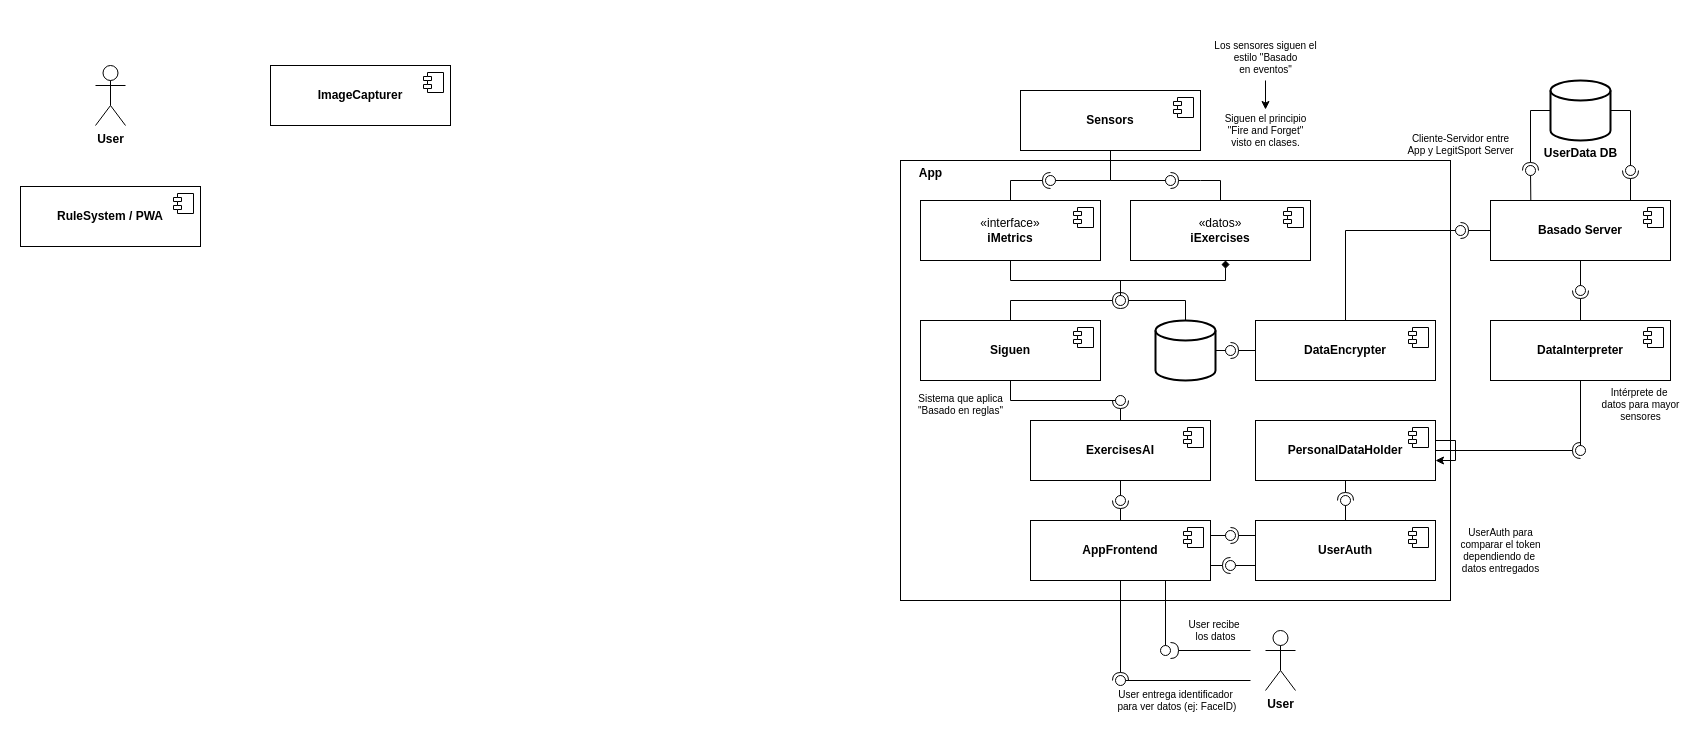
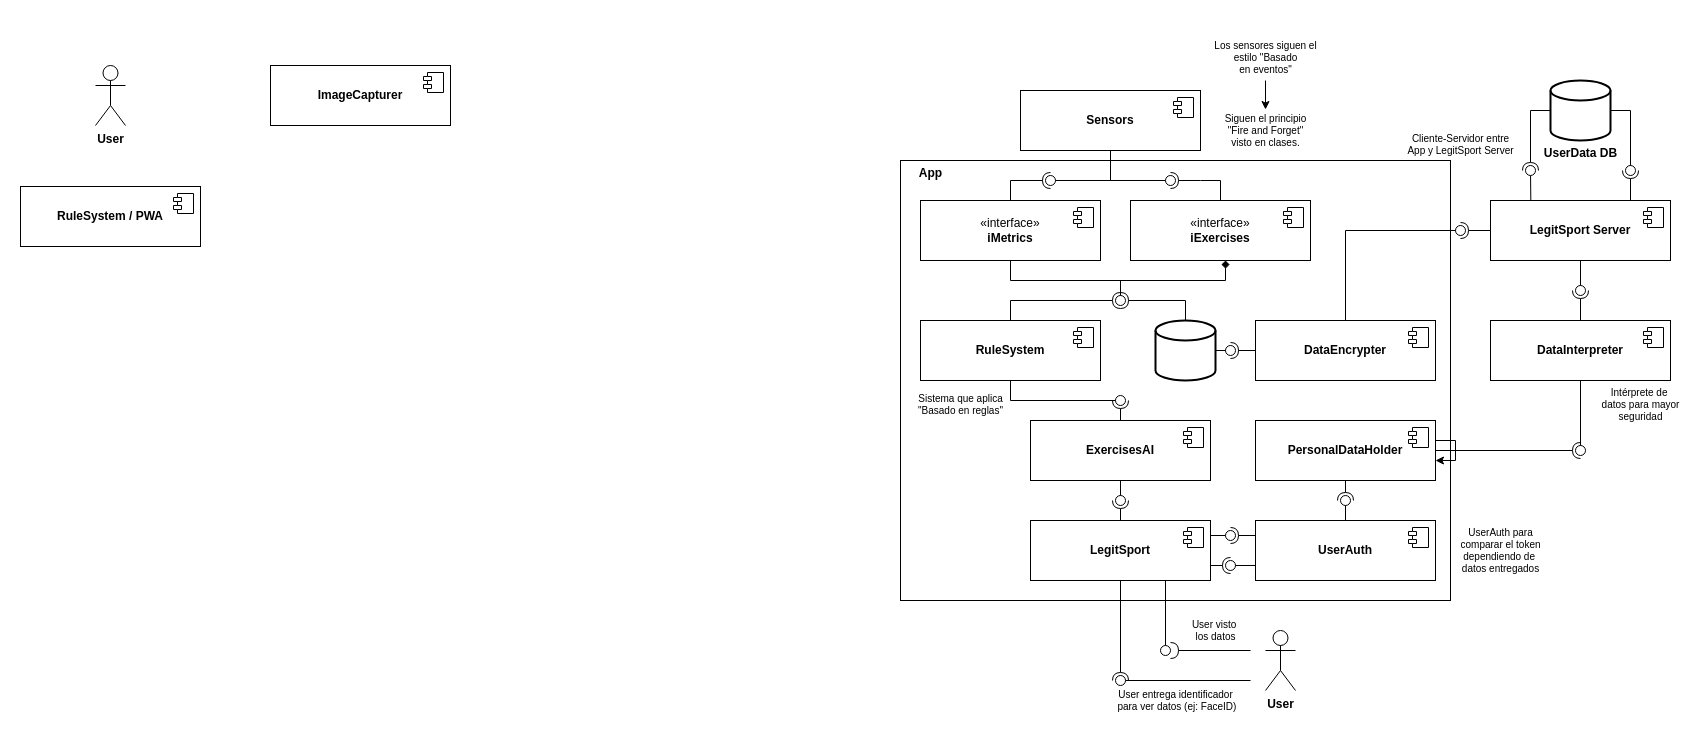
node "«datos» iExercises": label "«datos» iExercises" -> "«interface» iExercises"
node "Basado Server": label "Basado Server" -> "LegitSport Server"
node "Siguen": label "Siguen" -> "RuleSystem"
node "Intérprete de datos para mayor sensores": label "Intérprete de datos para mayor sensores" -> "Intérprete de datos para mayor seguridad"
node "AppFrontend": label "AppFrontend" -> "LegitSport"
node "User recibe los datos": label "User recibe los datos" -> "User visto los datos"
